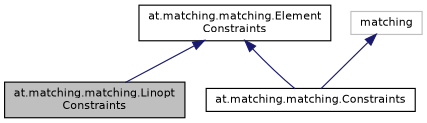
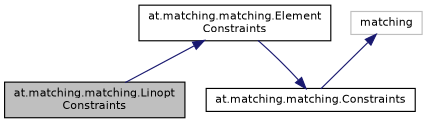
edge "at.matching.matching.Constraints" -> "at.matching.matching.Element Constraints": reversed
